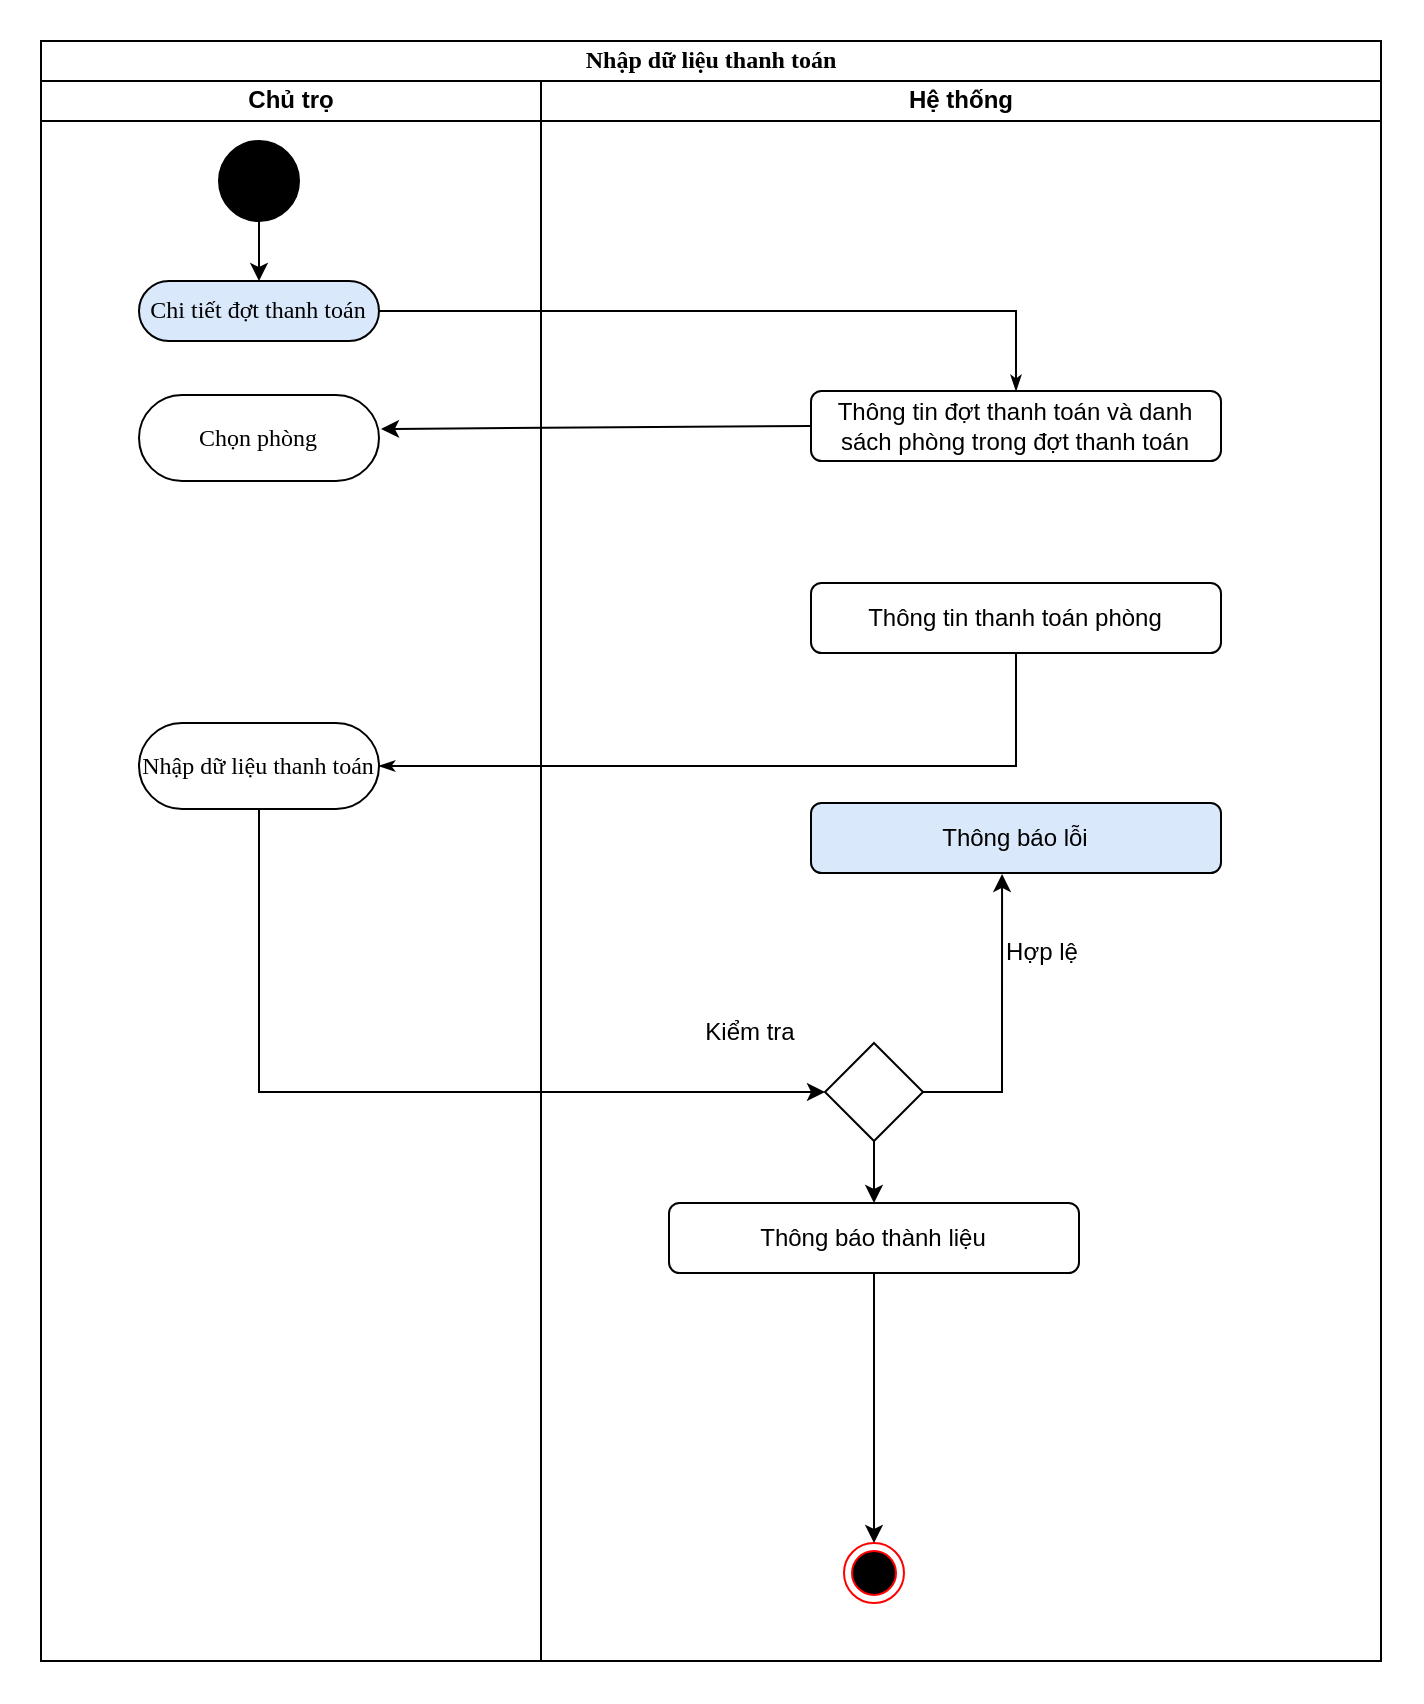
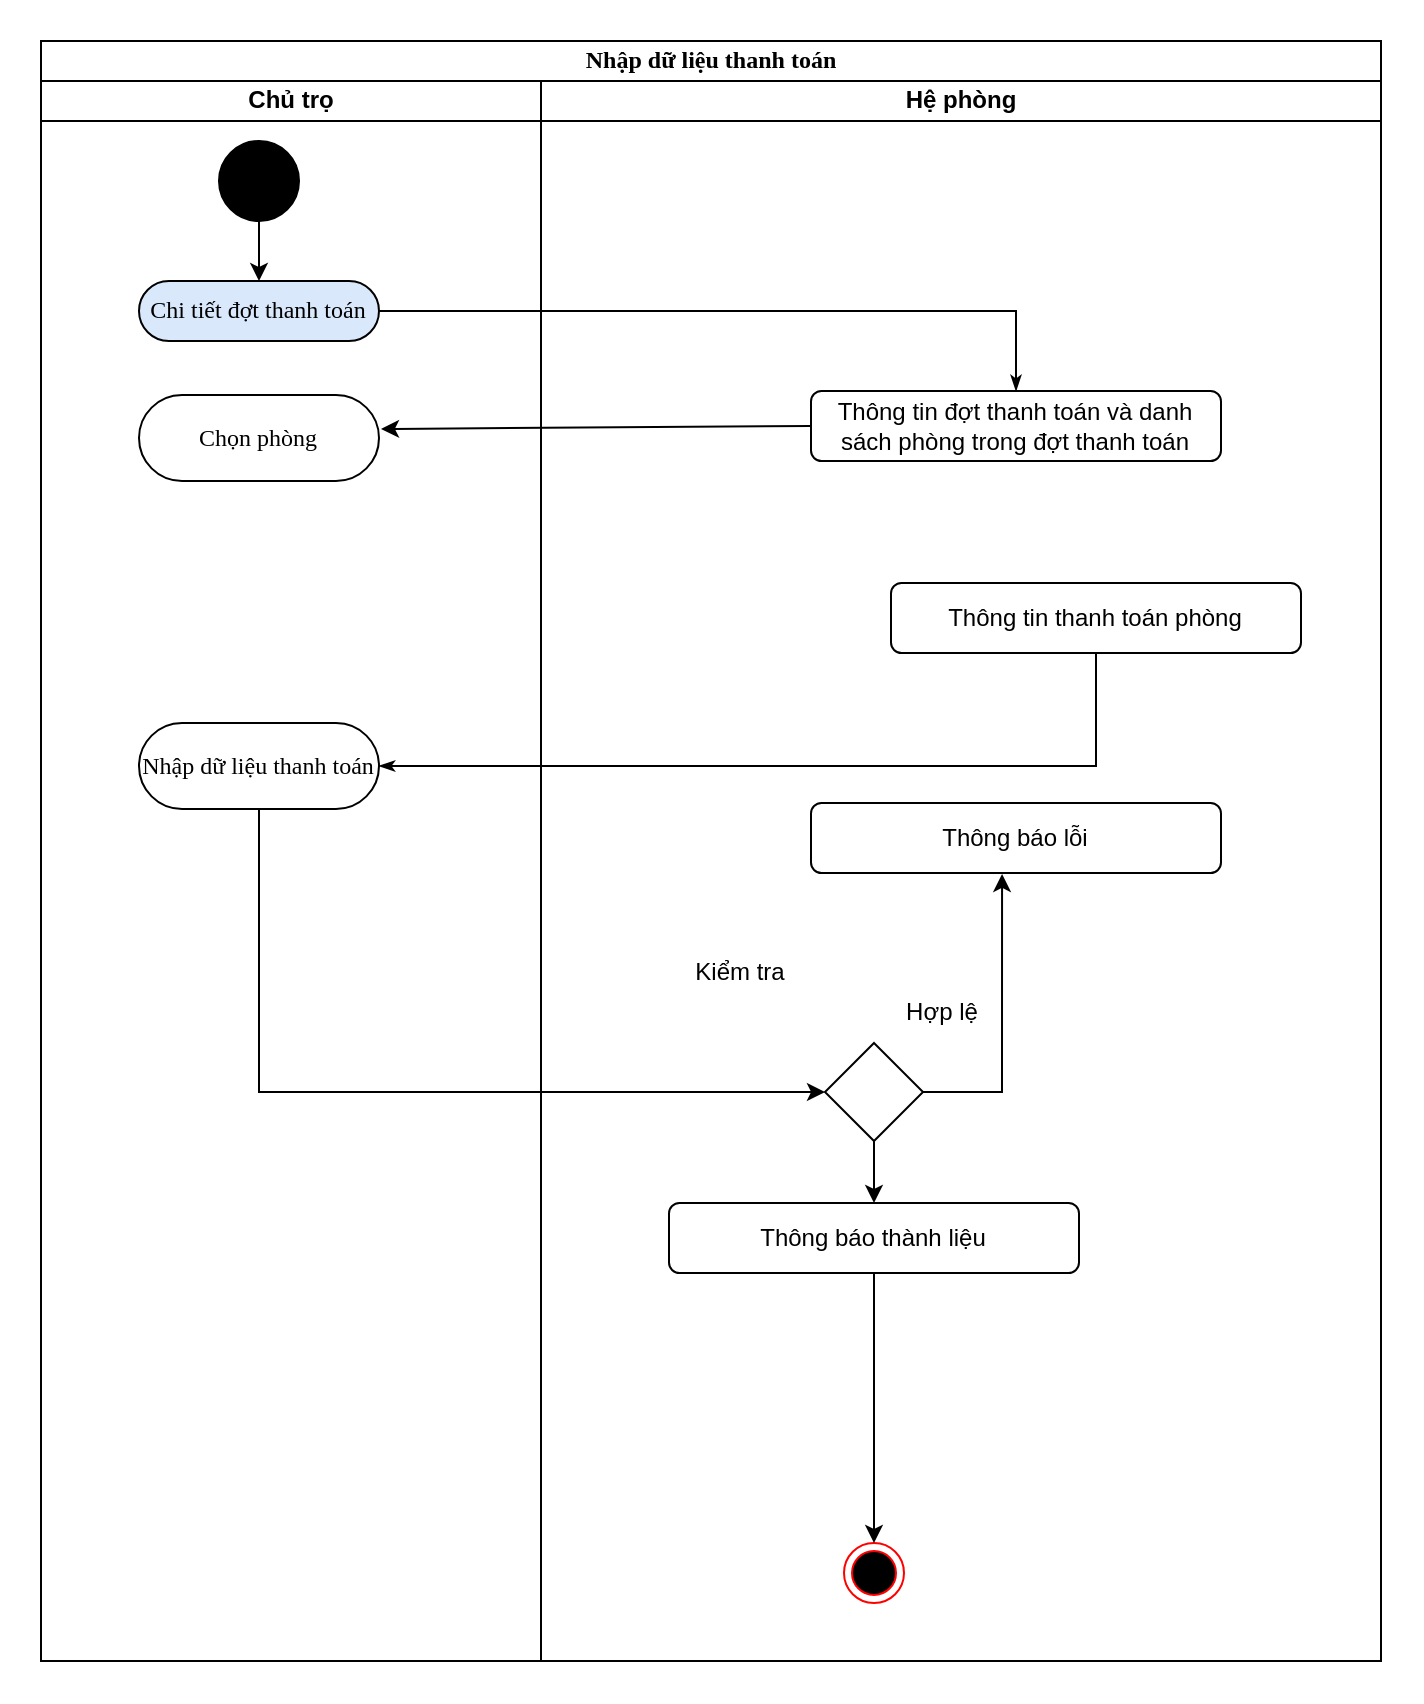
node "Hệ thống": label "Hệ thống" -> "Hệ phòng"
node "Thông tin thanh toán phòng": moved (1016, 618) -> (1096, 618)
node "Thông báo lỗi": fillcolor #dae8fc -> #ffffff
node "Hợp lệ": moved (1043, 953) -> (943, 1013)
node "Kiểm tra": moved (751, 1033) -> (741, 973)
